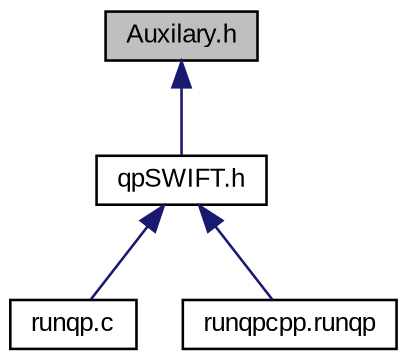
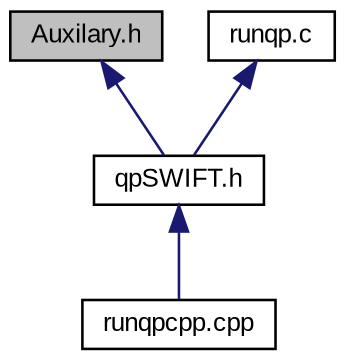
edge "runqp.c" -> "qpSWIFT.h": reversed
node "runqpcpp.runqp": label "runqpcpp.runqp" -> "runqpcpp.cpp"
